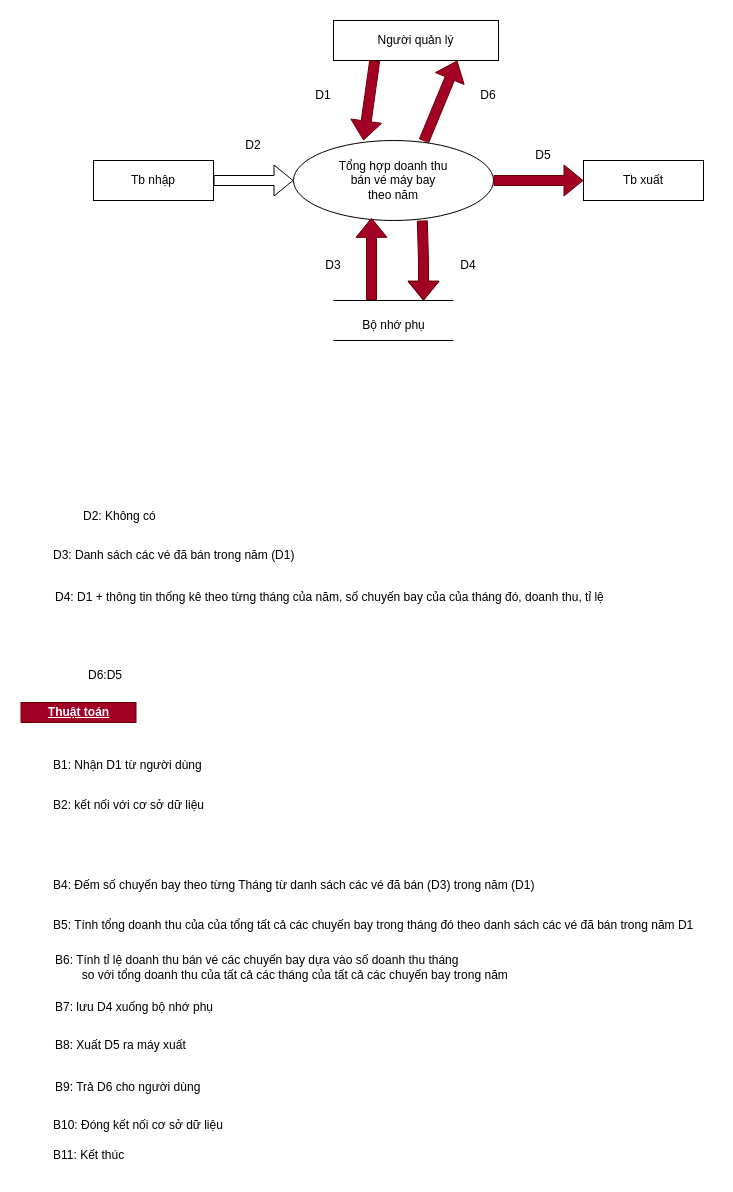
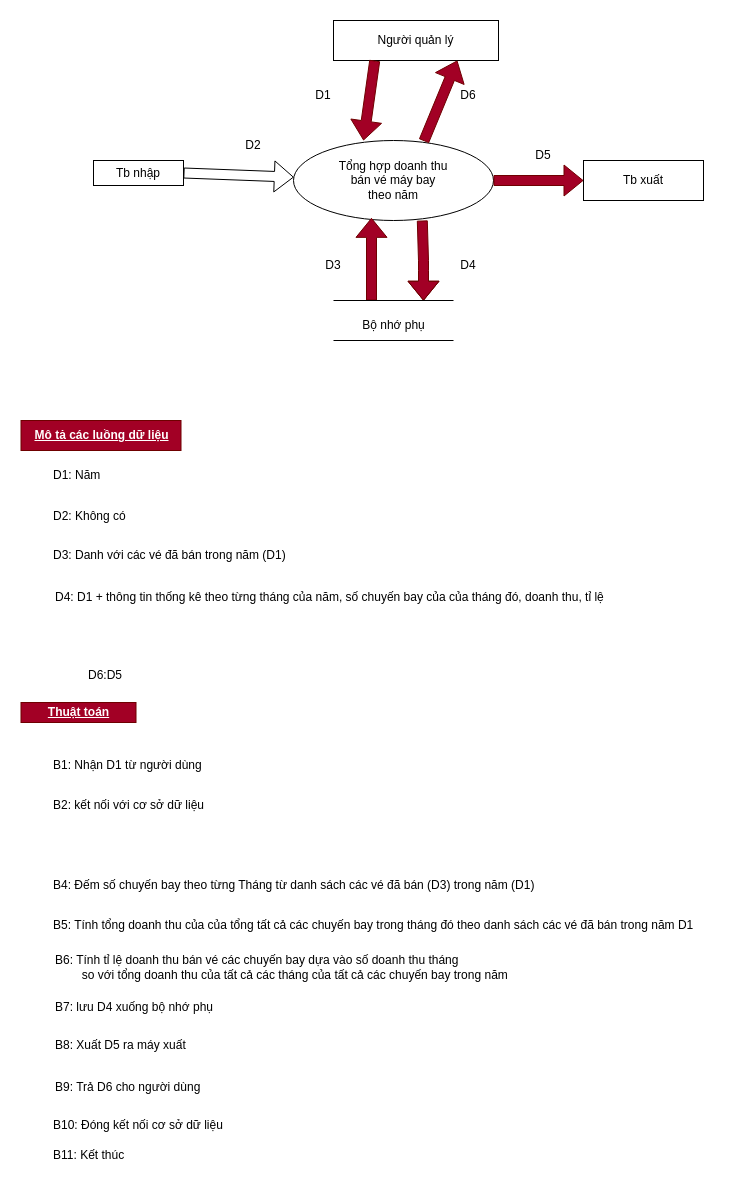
node "D6": moved (489, 96) -> (469, 96)
node "Tb nhập": size 120x40 -> 90x25
node "Mô tả các luồng dữ liệu": added
node "D1: Năm": added
node "D2: Không có": moved (131, 517) -> (101, 517)
node "D3: Danh sách các vé đã bán trong năm (D1)": label "D3: Danh sách các vé đã bán trong năm (D1)" -> "D3: Danh với các vé đã bán trong năm (D1)"
